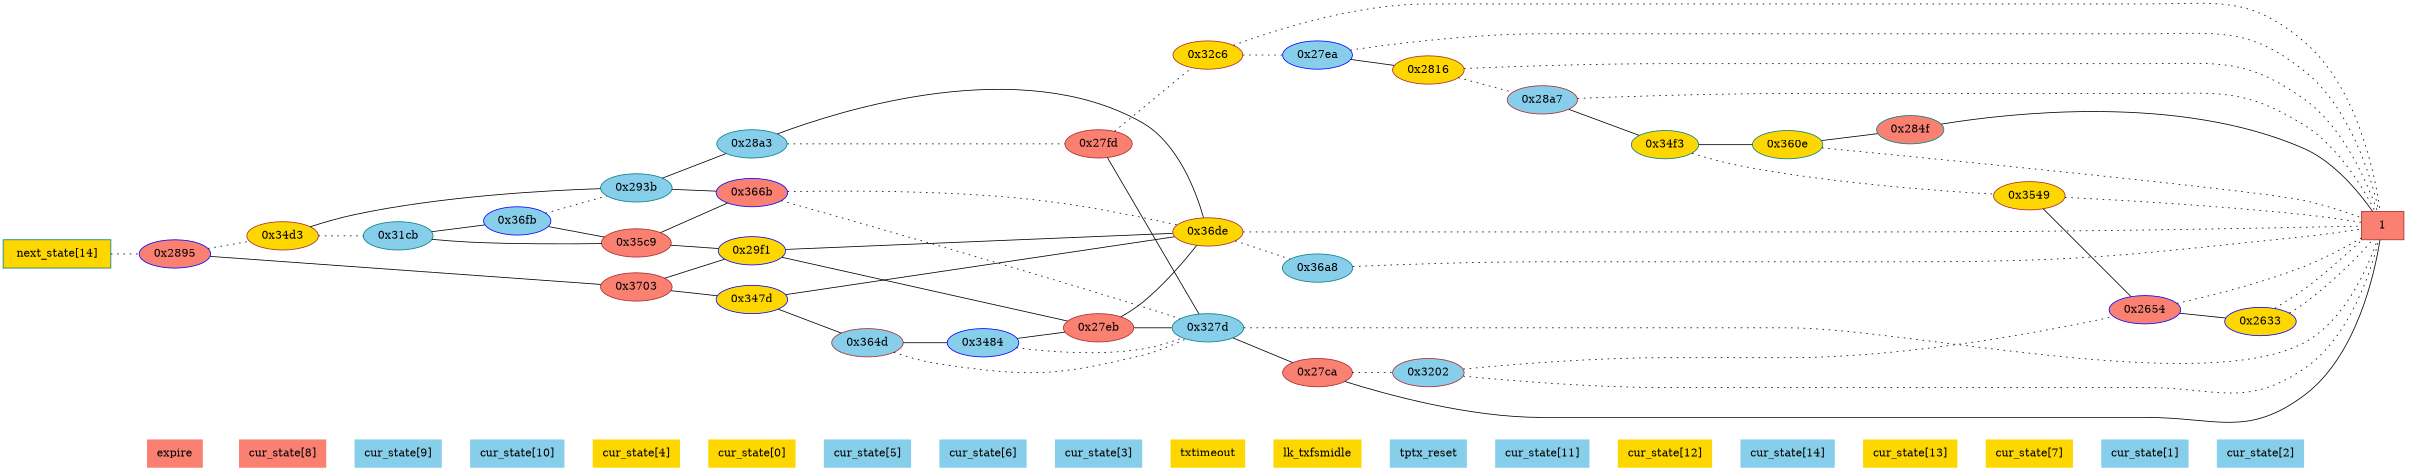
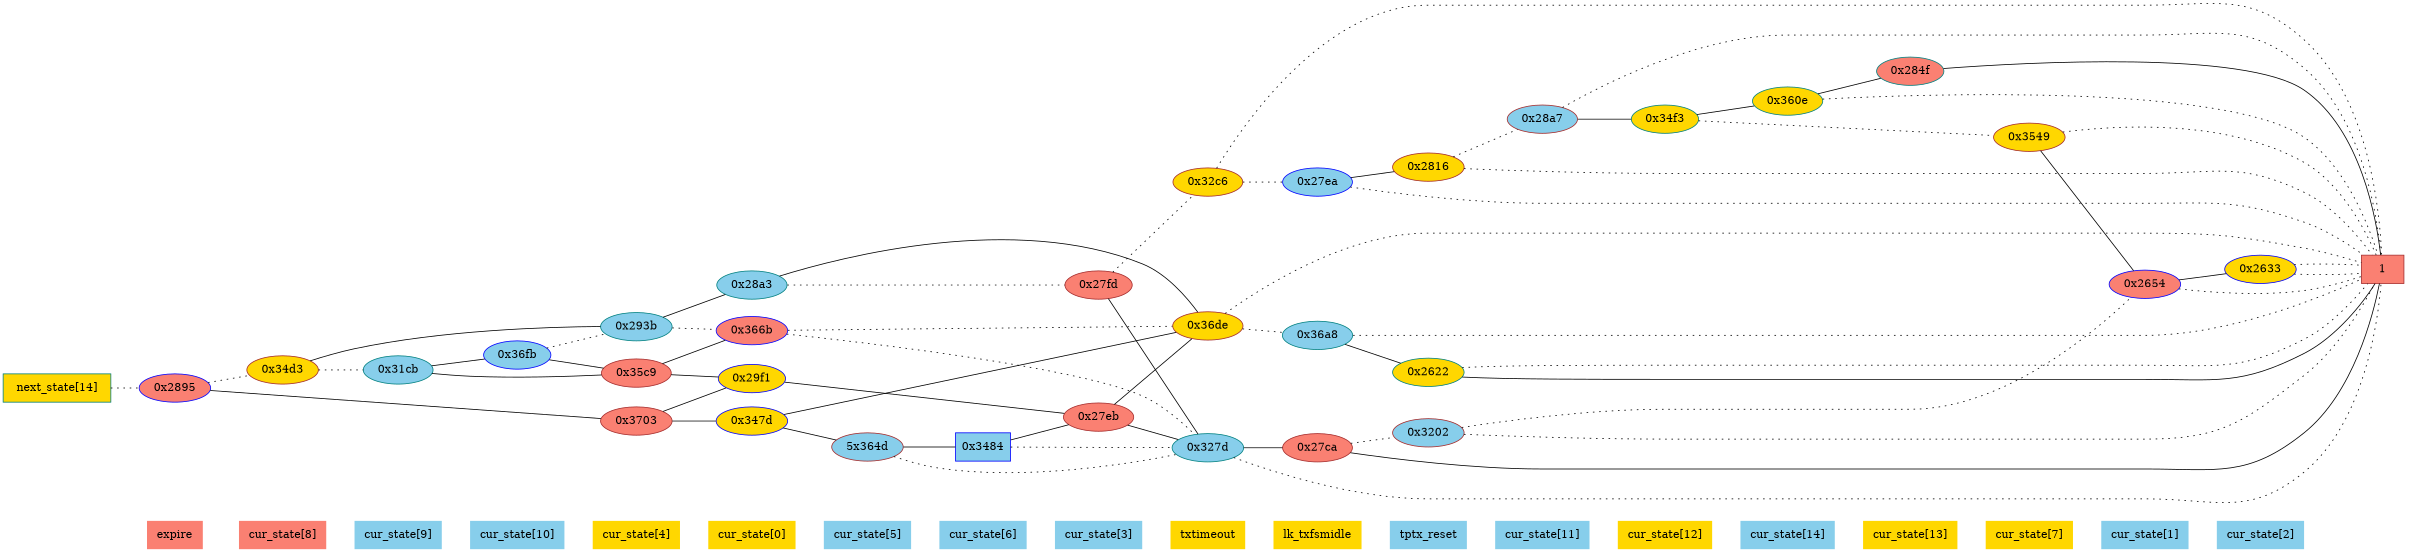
edge "0x293b" -- "0x366b": style solid -> dotted
edge "0x36de" -- "0x29f1": removed
node "0x364d": label "0x364d" -> "5x364d"
node "0x3484": shape ellipse -> box
node "0x2622": added
